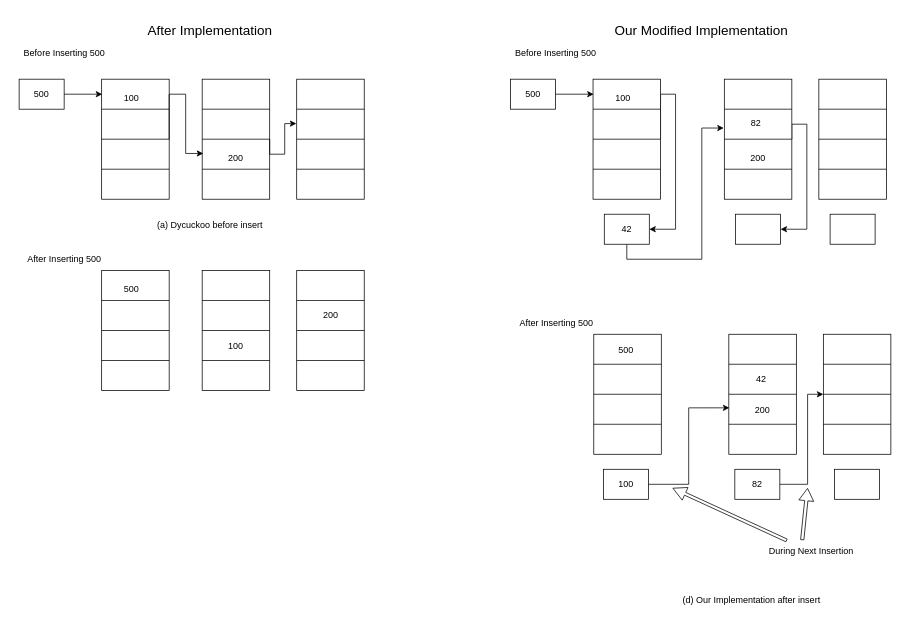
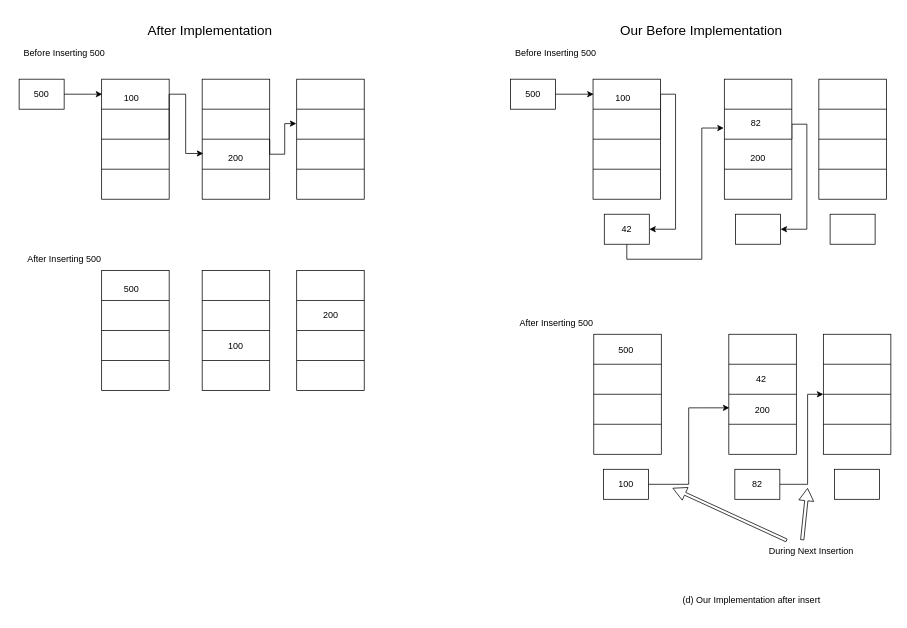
node "Our Modified Implementation": label "Our Modified Implementation" -> "Our Before Implementation"
node "(a) Dycuckoo before insert": removed
